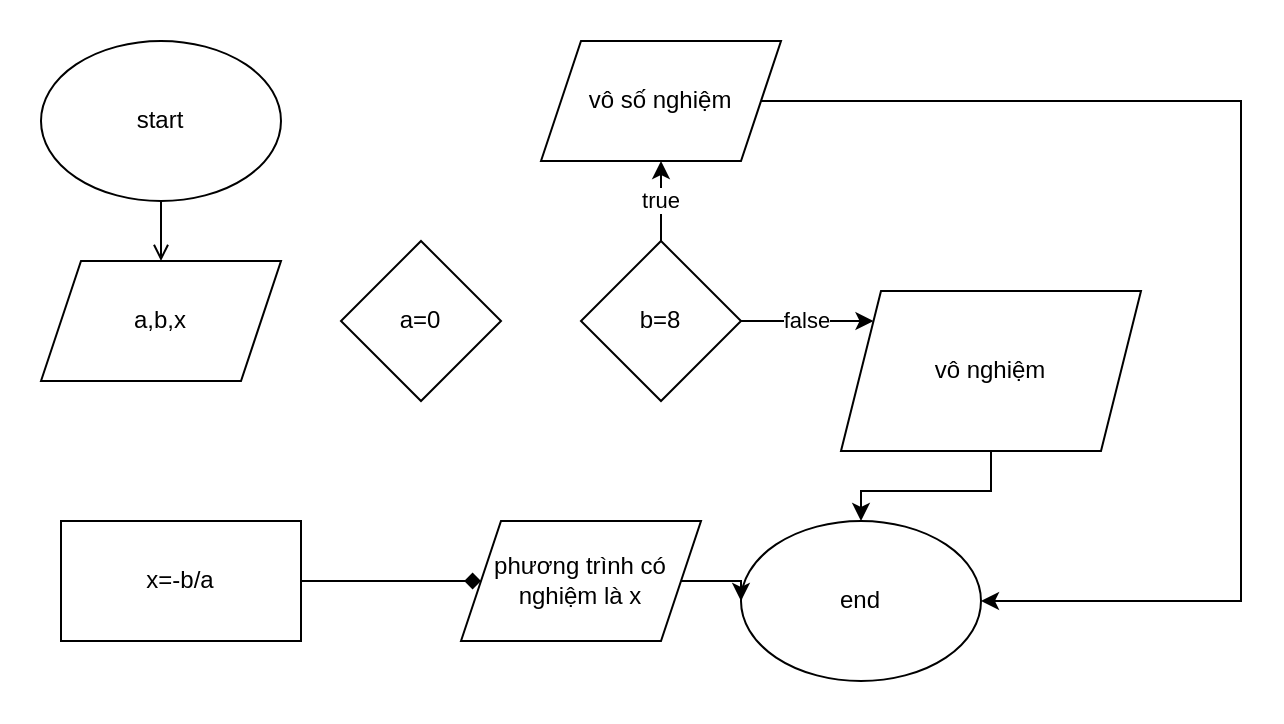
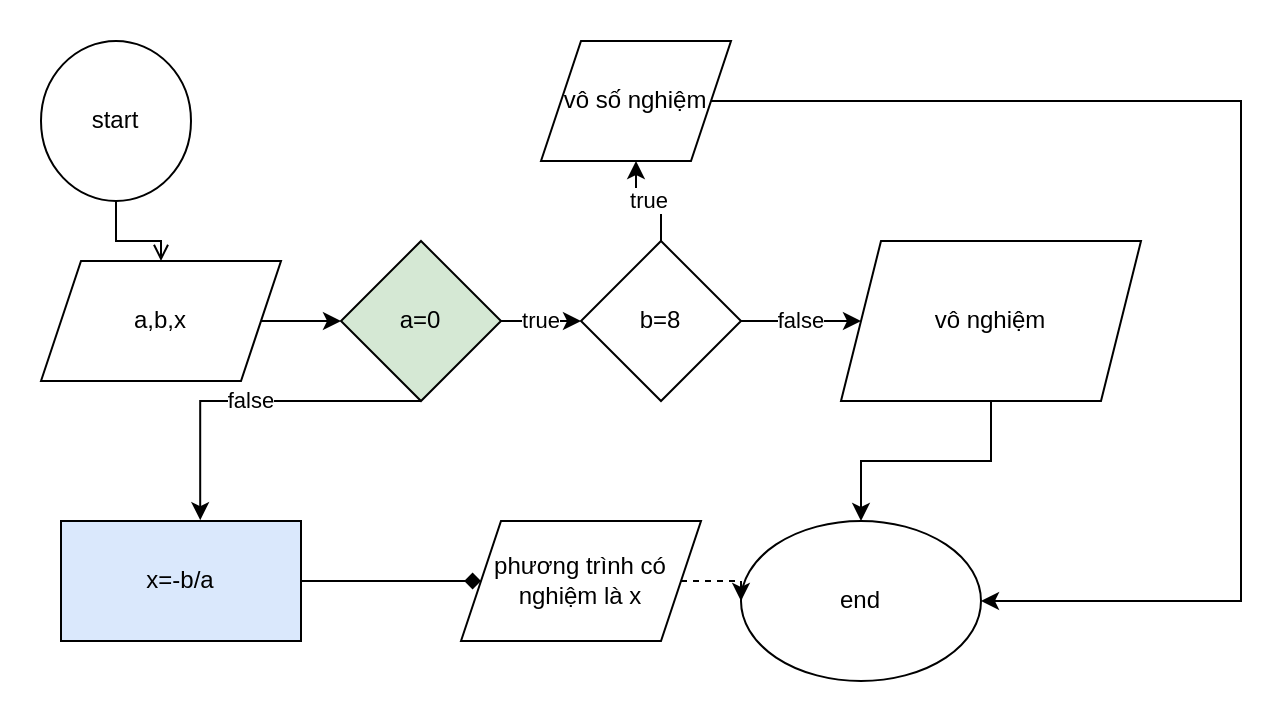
node "vô số nghiệm": size 240x120 -> 190x120
node "start": size 240x160 -> 150x160
edge "a,b,x" -> "a=0": added
node "a=0": fillcolor #ffffff -> #d5e8d4
edge "a=0" -> "b=8": added, label "true"
node "vô nghiệm": moved (991, 371) -> (991, 321)
edge "a=0" -> "x=-b/a": added, label "false"
node "x=-b/a": fillcolor #ffffff -> #dae8fc
edge "phương trình có nghiệm là x" -> "end": style solid -> dashed
